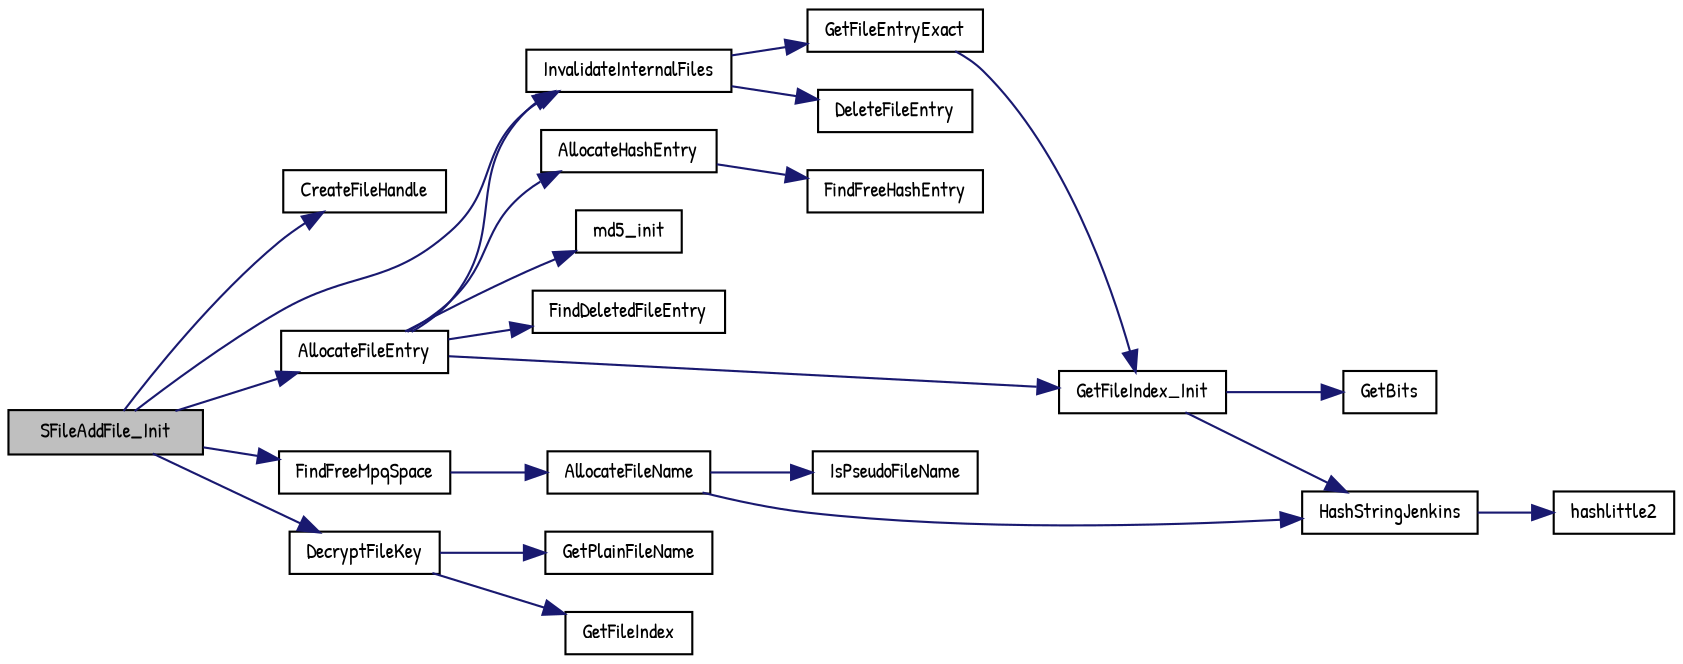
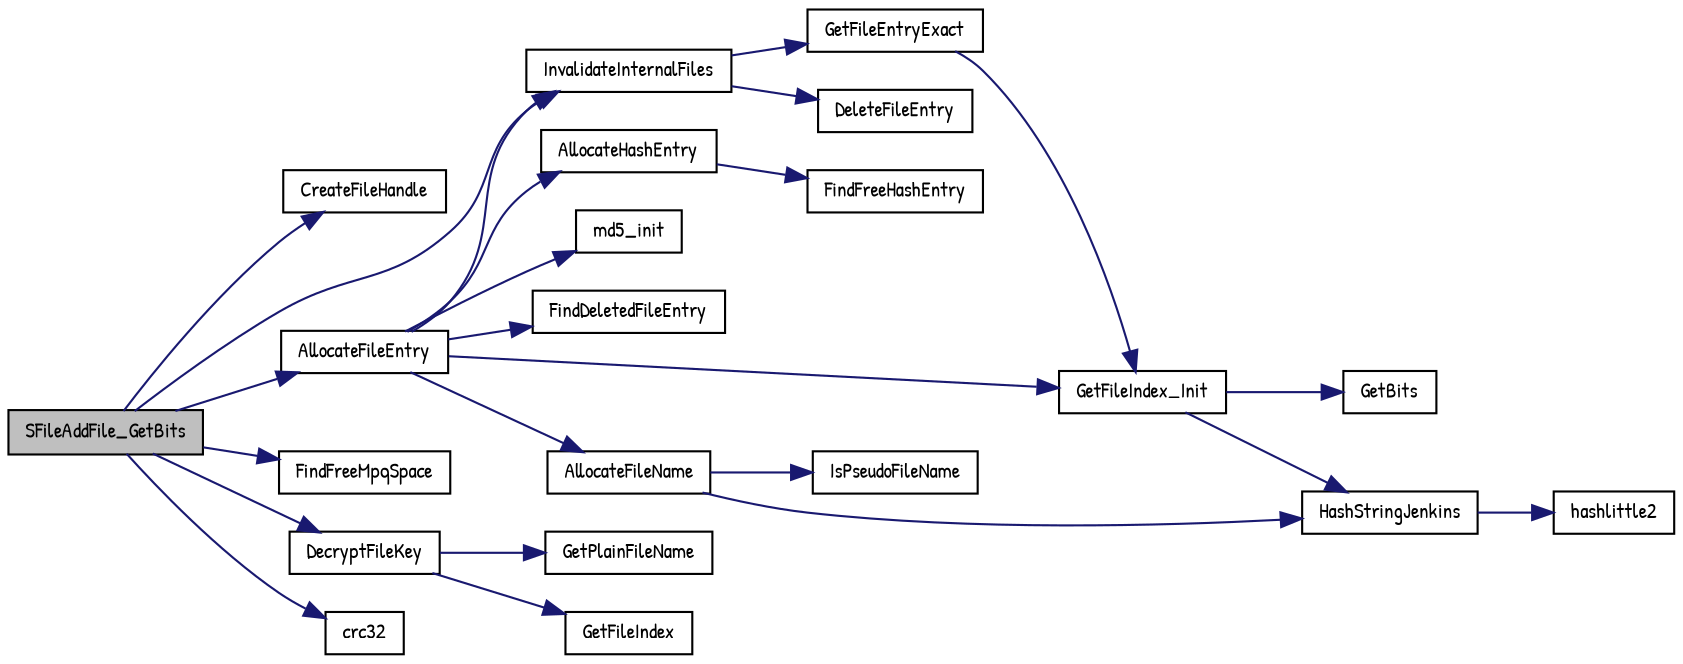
node "SFileAddFile_Init": label "SFileAddFile_Init" -> "SFileAddFile_GetBits"
edge "FindFreeMpqSpace" -> "AllocateFileName": now "AllocateFileEntry" -> "AllocateFileName"
node "crc32": added
